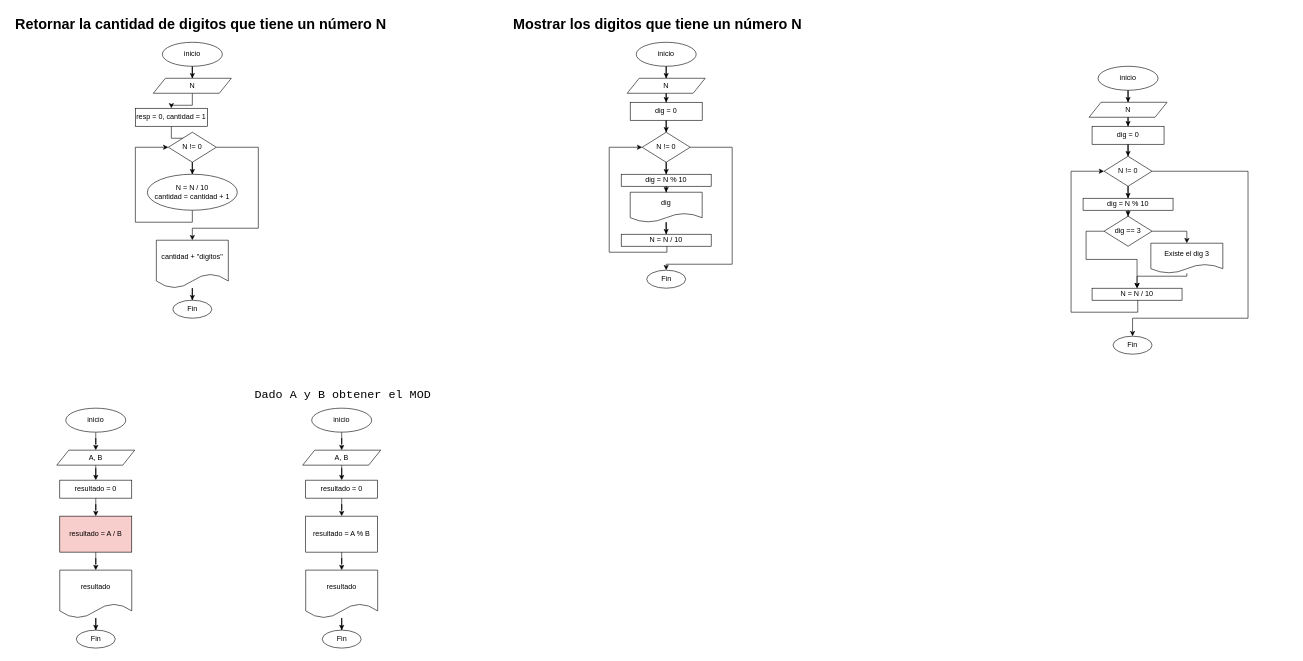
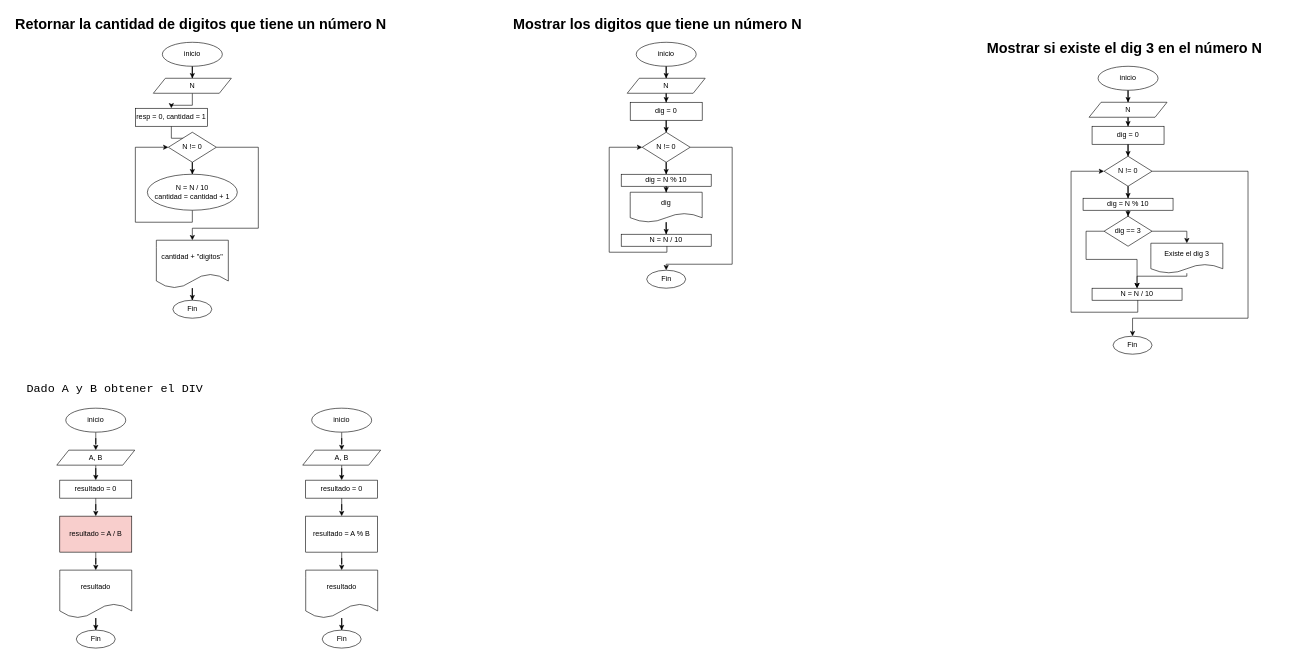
node "Mostrar si existe el dig 3 en el número N": added
node "Dado A y B obtener el DIV": added
node "Dado A y B obtener el MOD": removed
